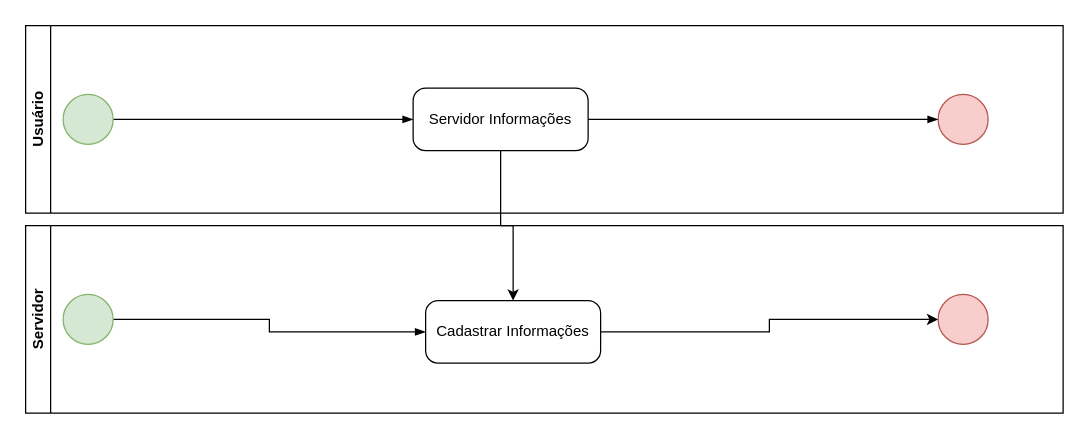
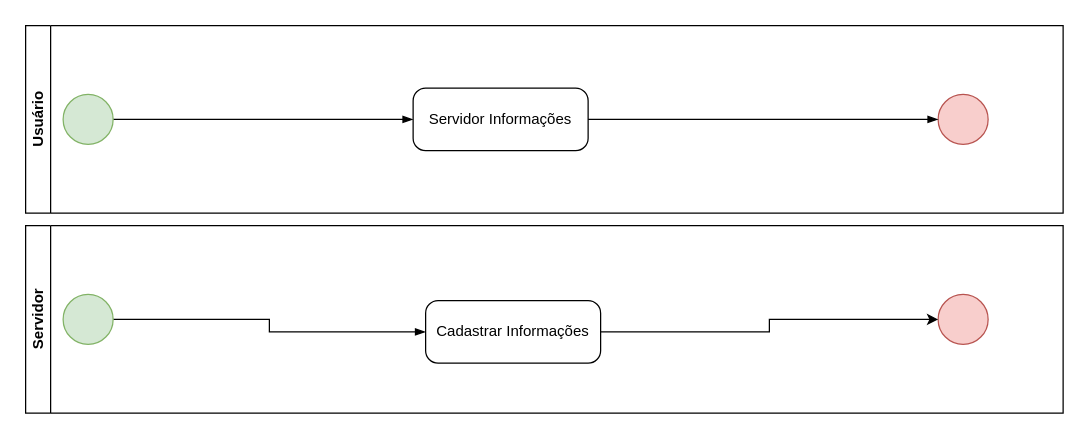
edge "Servidor Informações" -> "Cadastrar Informações": removed
